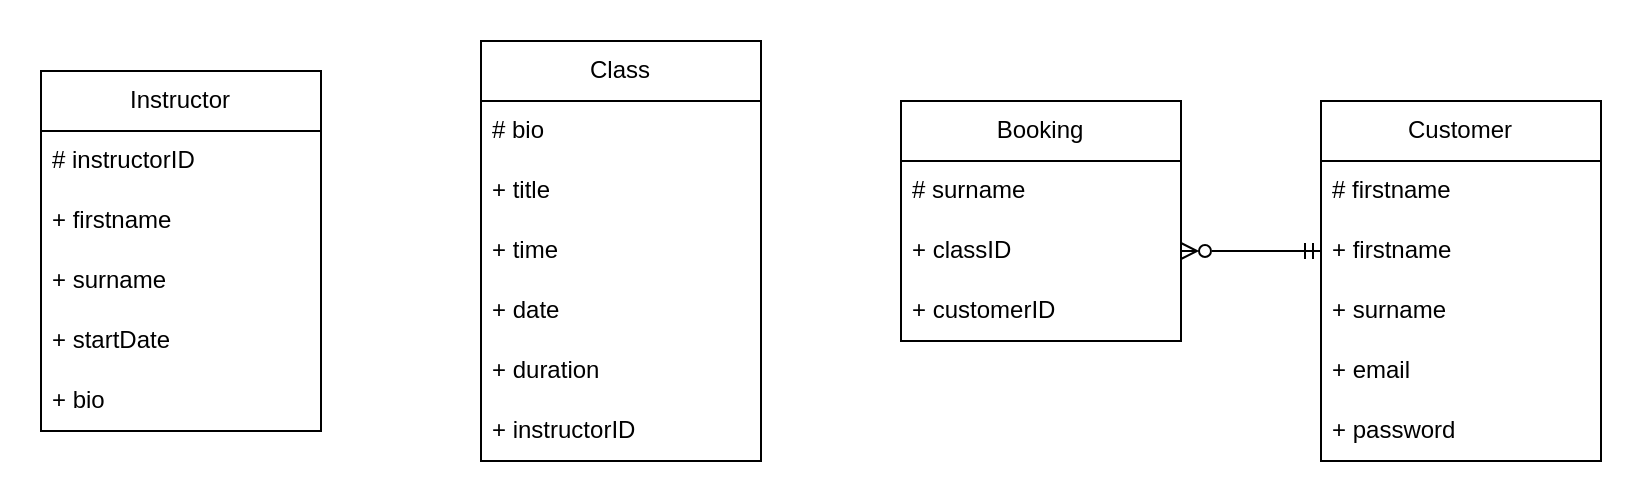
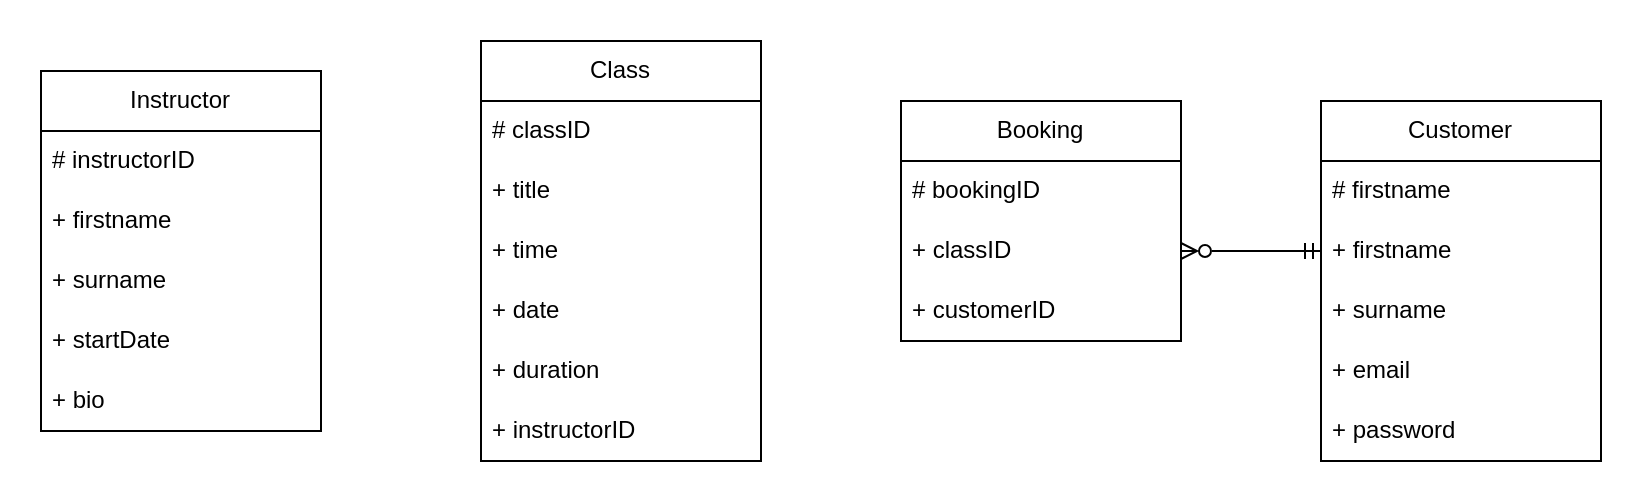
node "# bio": label "# bio" -> "# classID"
node "# surname": label "# surname" -> "# bookingID"
